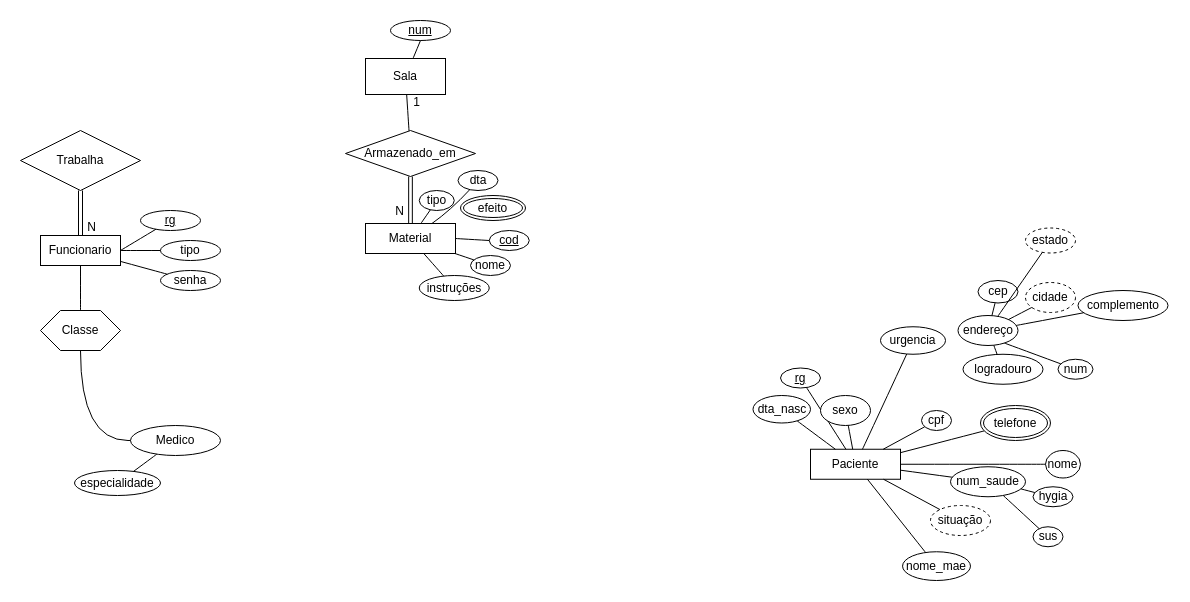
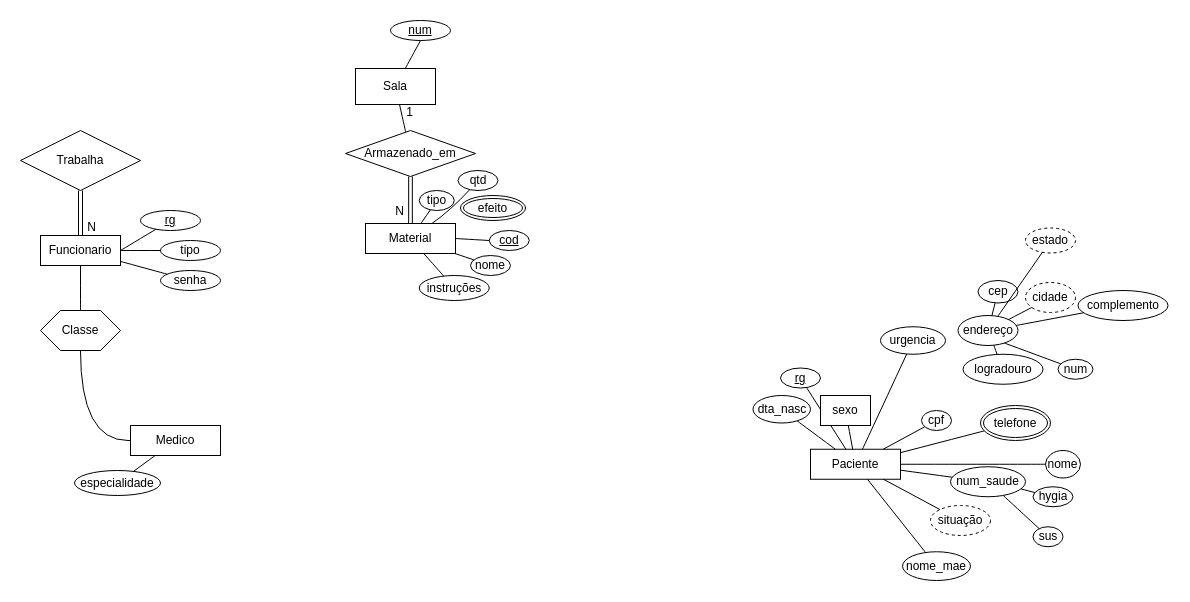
node "Sala": moved (406, 77) -> (396, 87)
node "dta": label "dta" -> "qtd"
node "sexo": shape ellipse -> rectangle
node "Medico": shape ellipse -> rectangle
